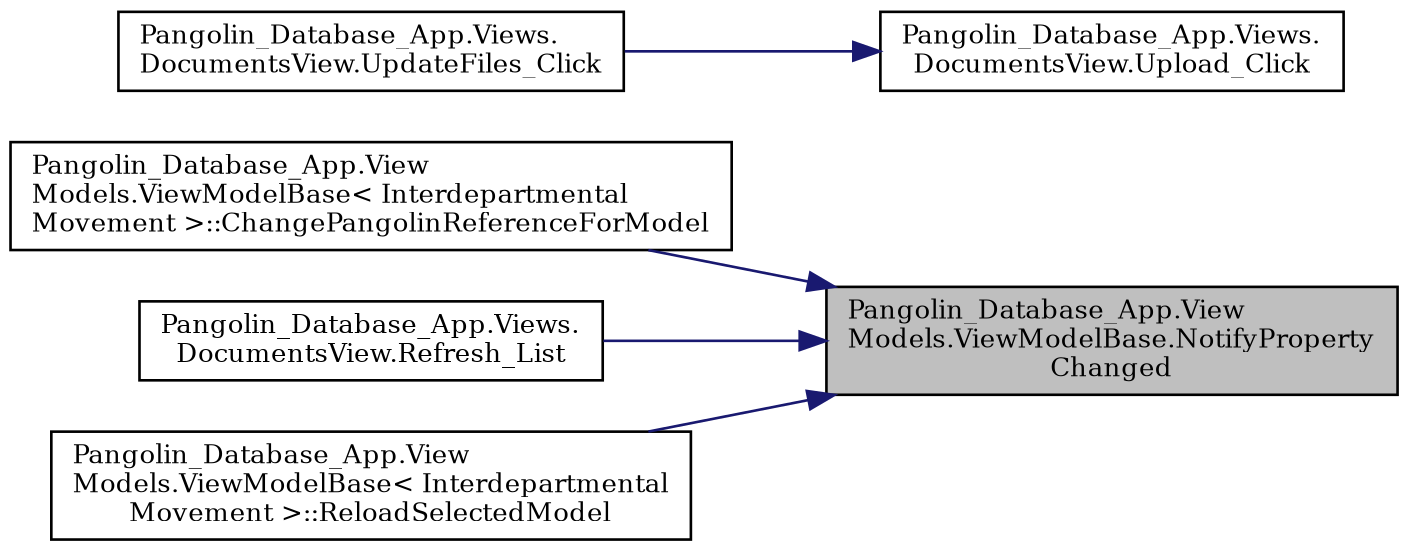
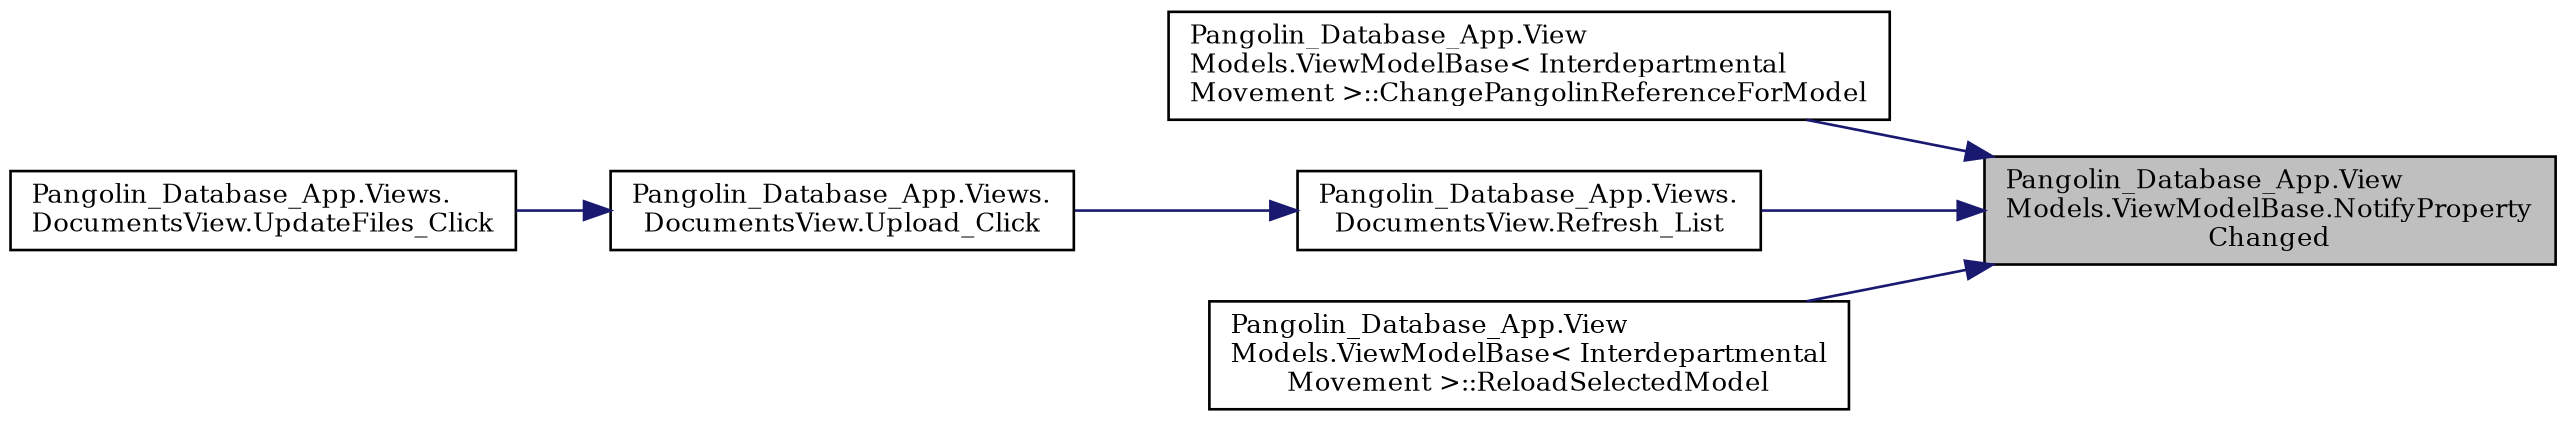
edge "Pangolin_Database_App.Views. DocumentsView.Upload_Click" -> "Pangolin_Database_App.Views. DocumentsView.Refresh_List": added
